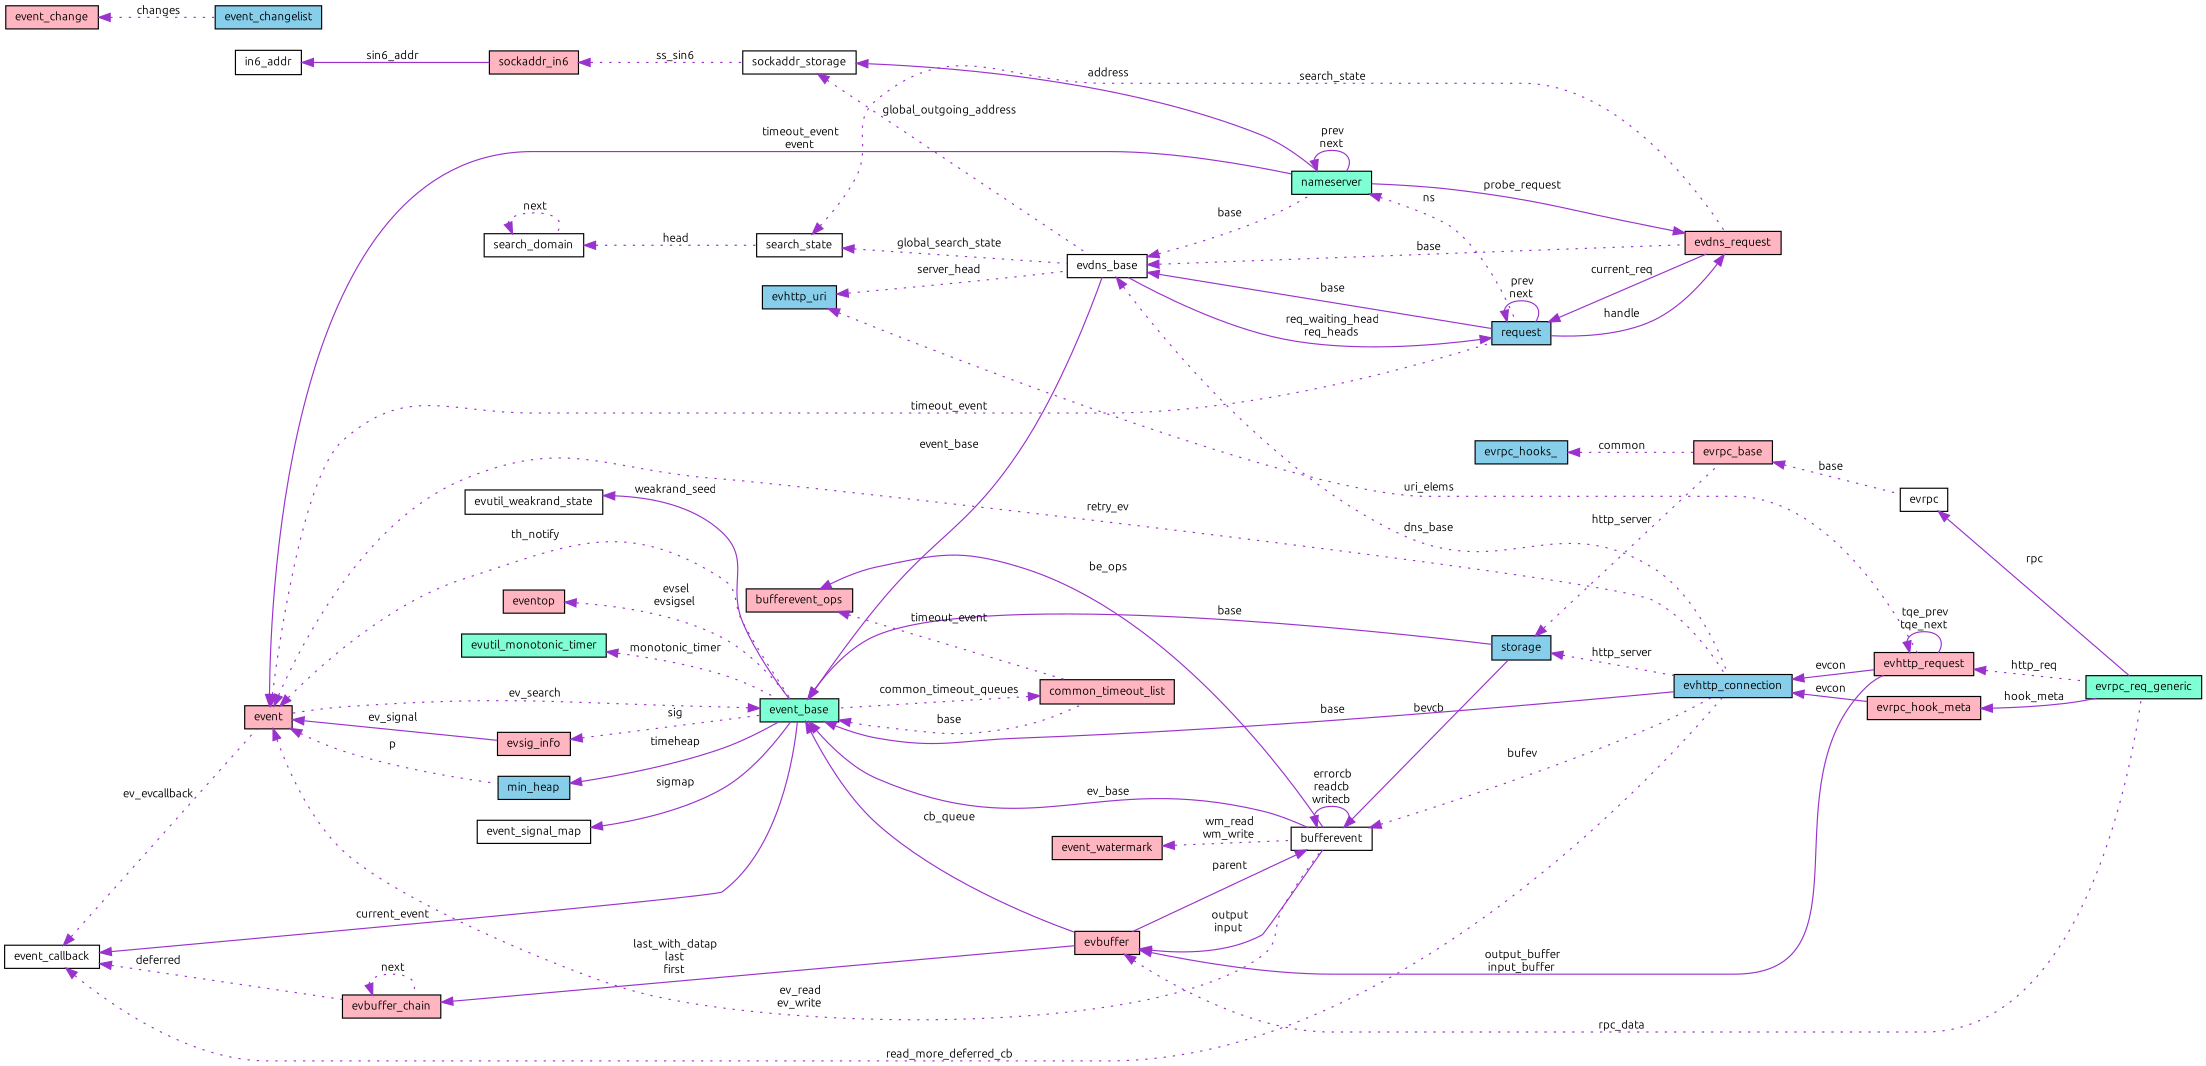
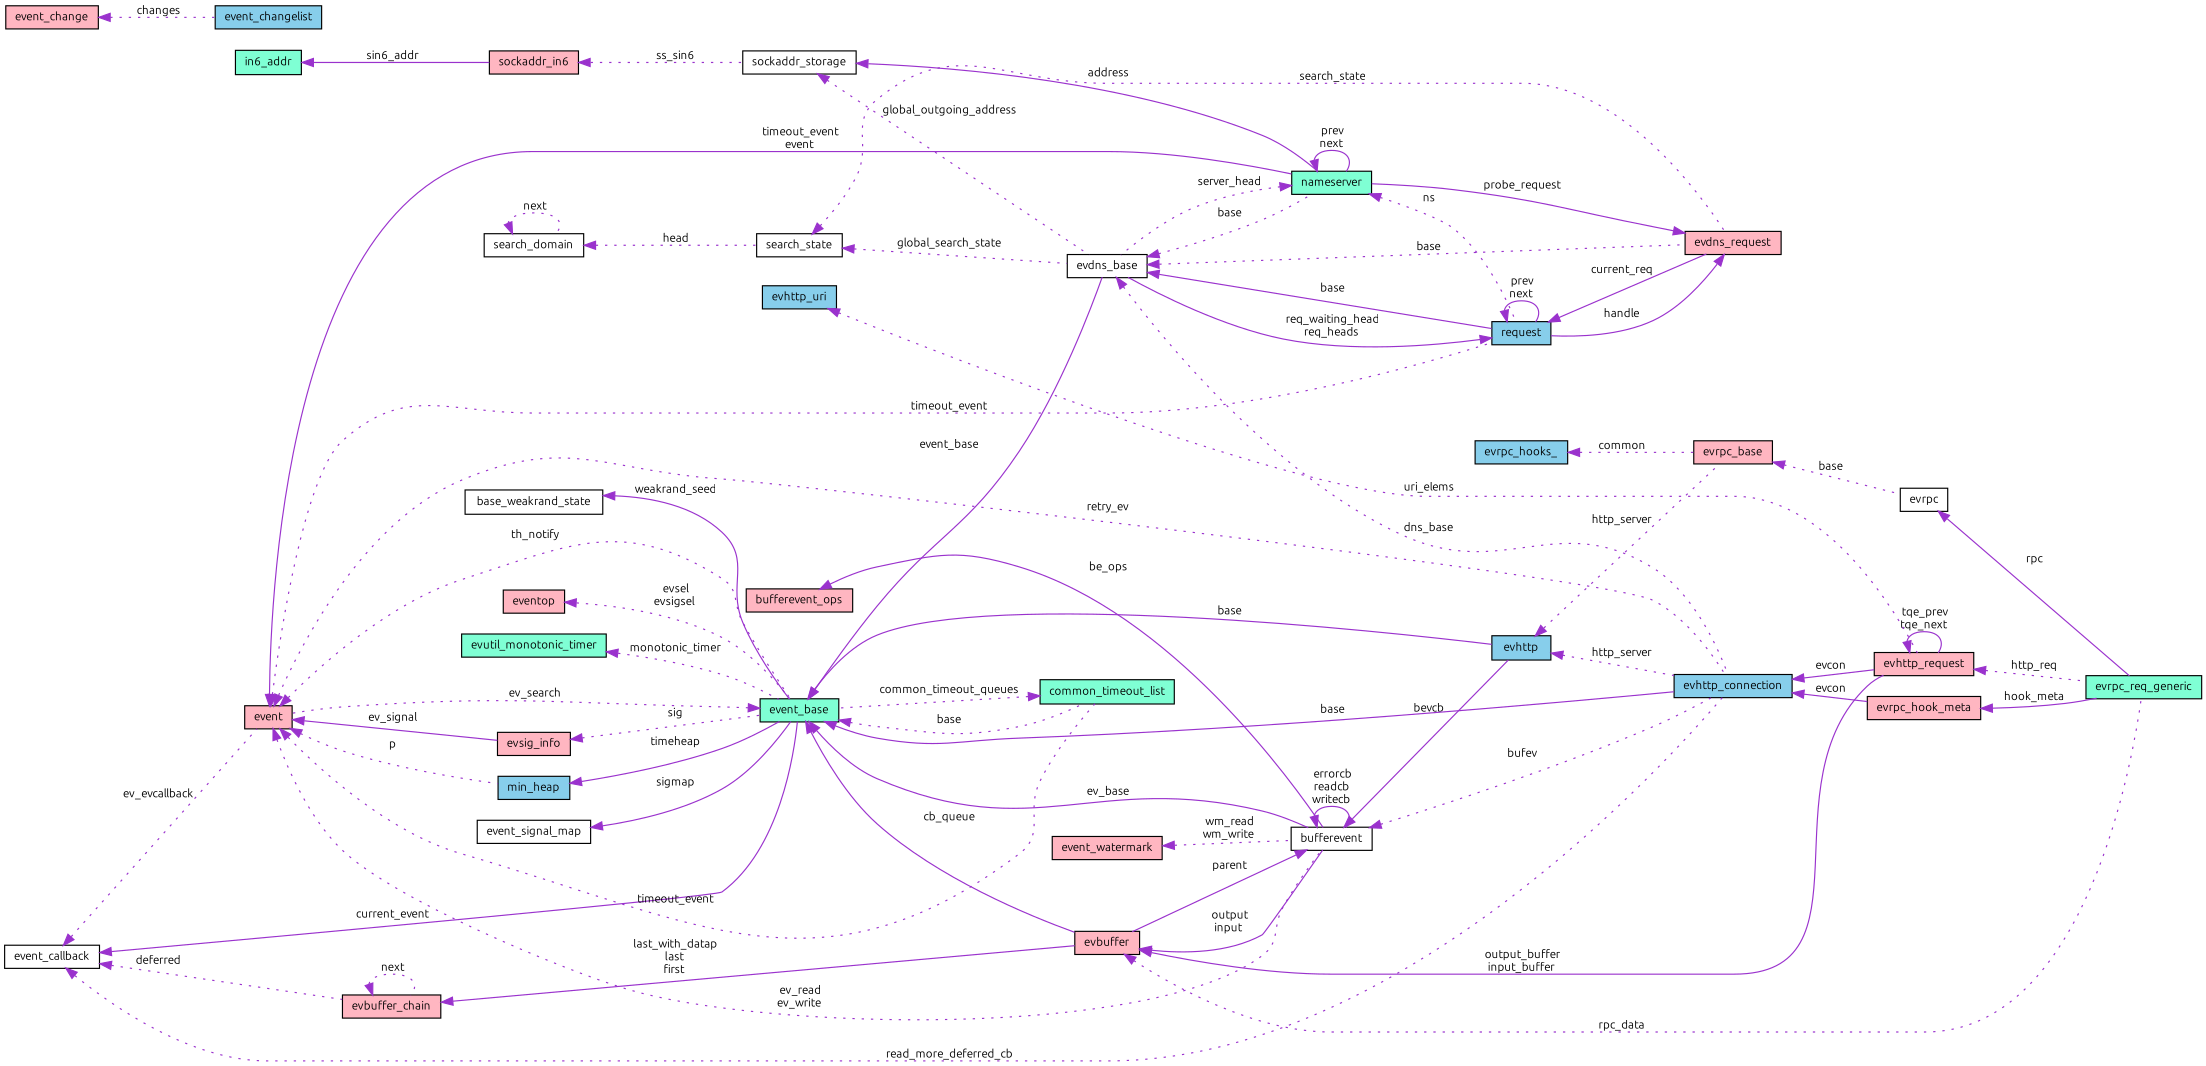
node "in6_addr": fillcolor white -> aquamarine
edge "evdns_base" -> "evhttp_uri": now "evdns_base" -> "nameserver"
node "evutil_weakrand_state": label "evutil_weakrand_state" -> "base_weakrand_state"
edge "common_timeout_list" -> "bufferevent_ops": now "common_timeout_list" -> "event"
node "storage": label "storage" -> "evhttp"
node "common_timeout_list": fillcolor lightpink -> aquamarine
